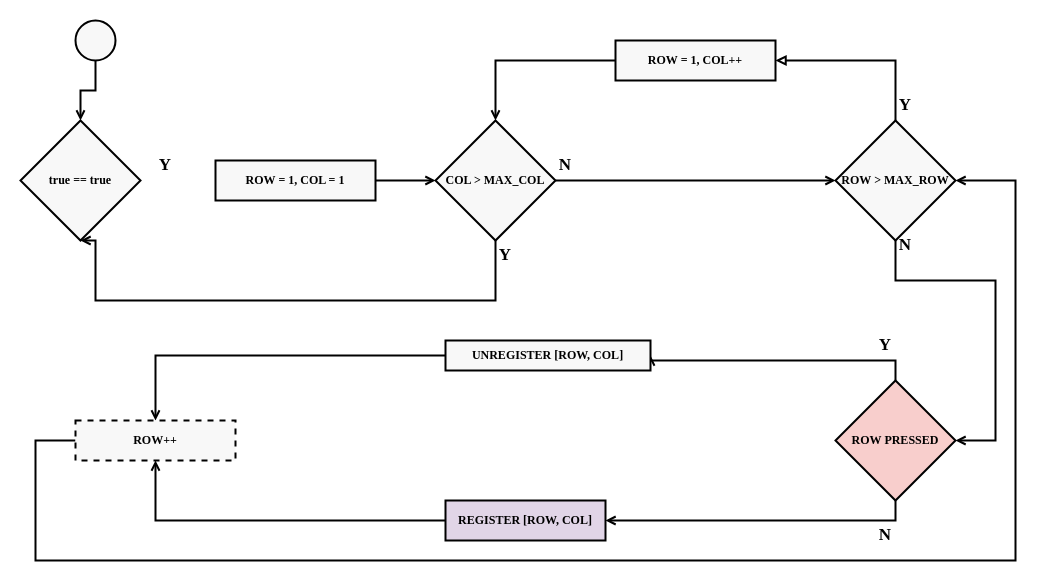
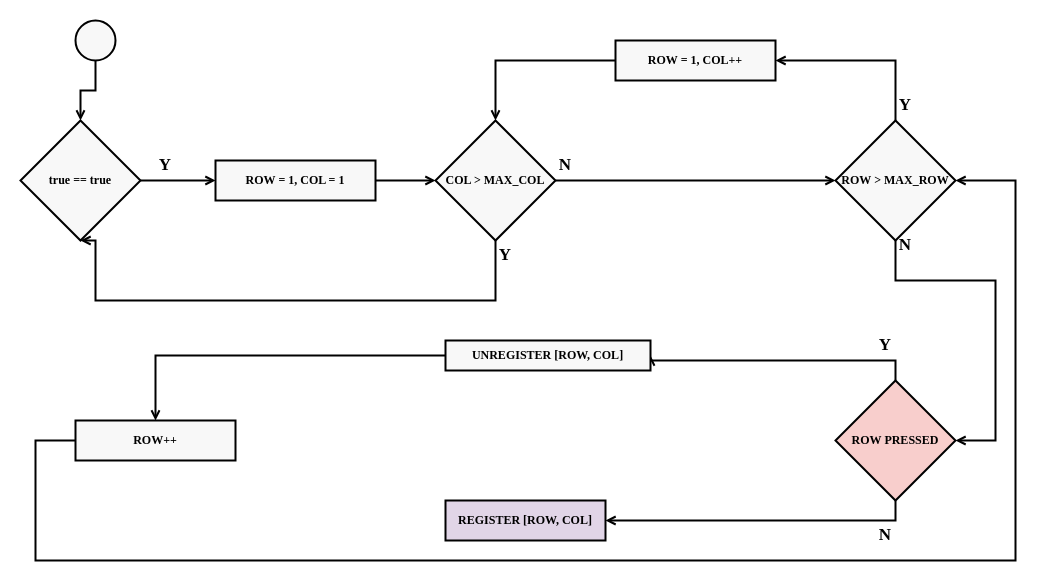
edge "ROW > MAX_ROW" -> "ROW = 1, COL++": arrowhead block -> open
edge "true == true" -> "ROW = 1, COL = 1": added
node "ROW++": style dashed -> solid
edge "REGISTER [ROW, COL]" -> "ROW++": removed
